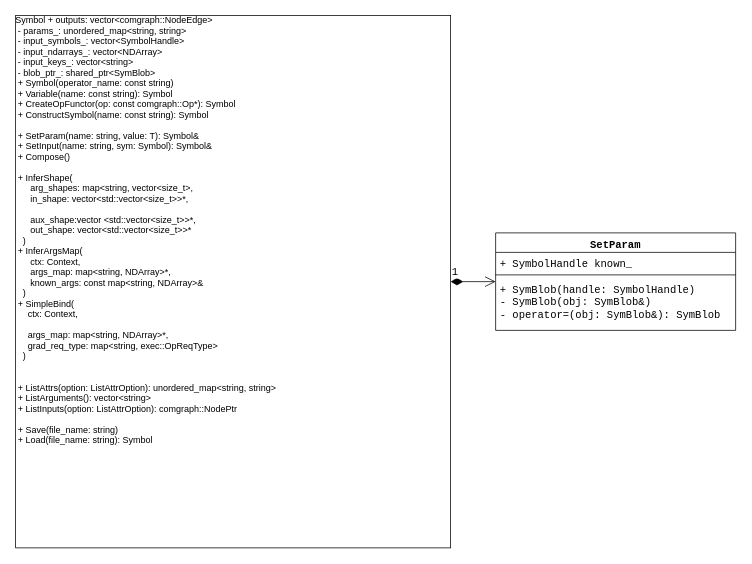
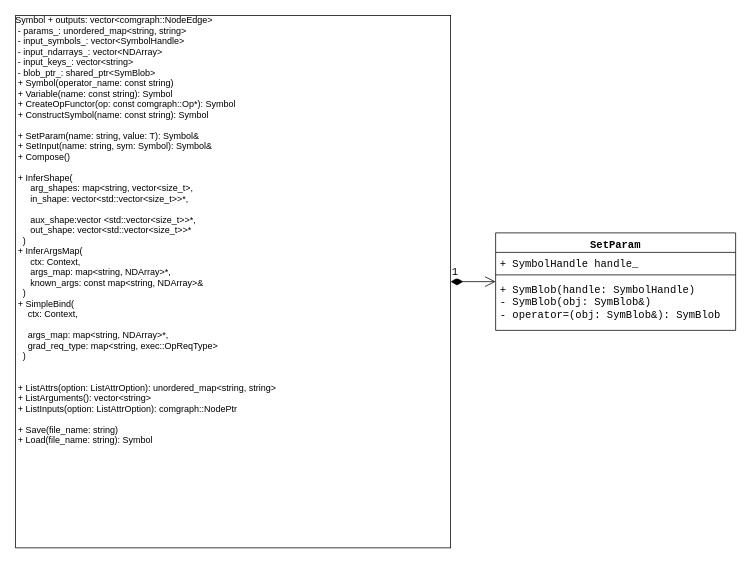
node "+ SymbolHandle known_": label "+ SymbolHandle known_" -> "+ SymbolHandle handle_"
